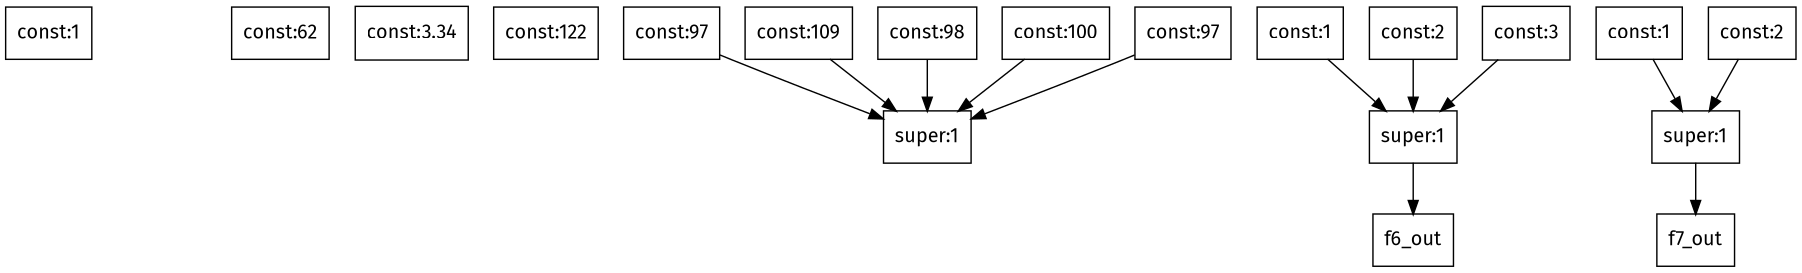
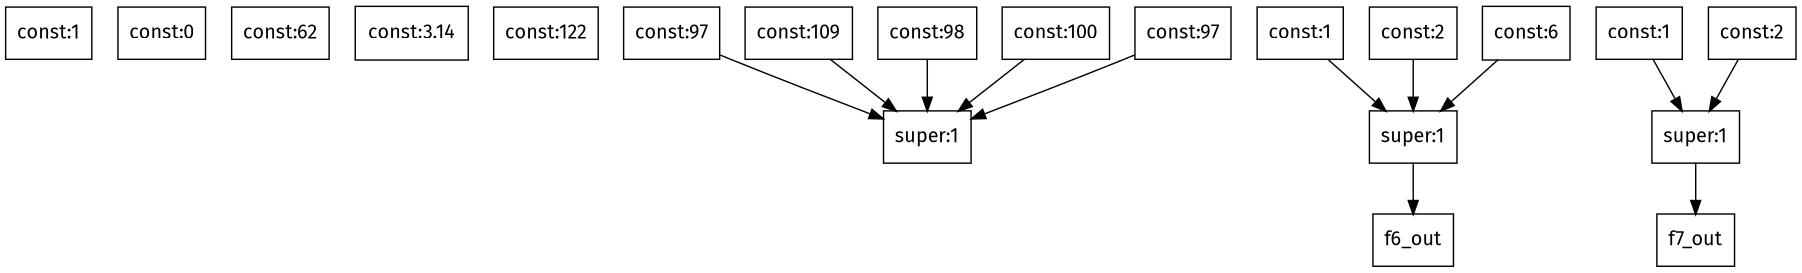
node "const:0": added
node "const:3.34": label "const:3.34" -> "const:3.14"
node "const:3": label "const:3" -> "const:6"
